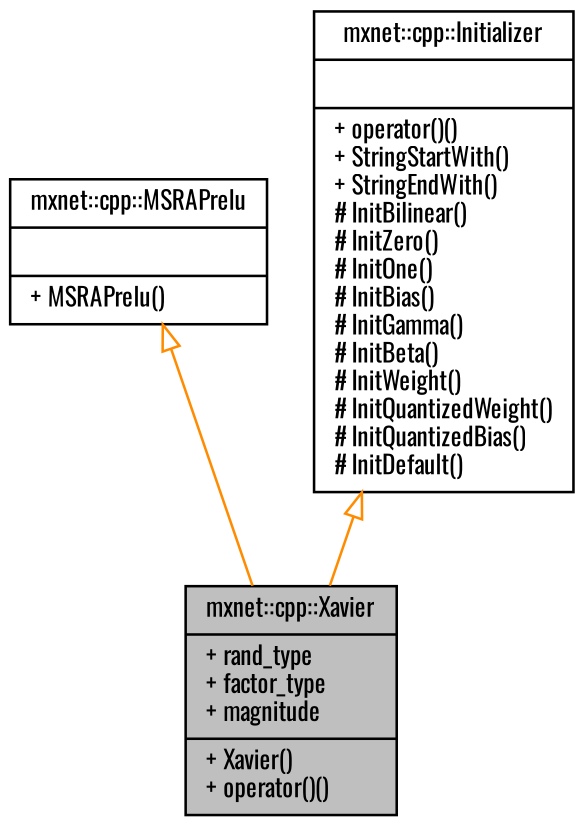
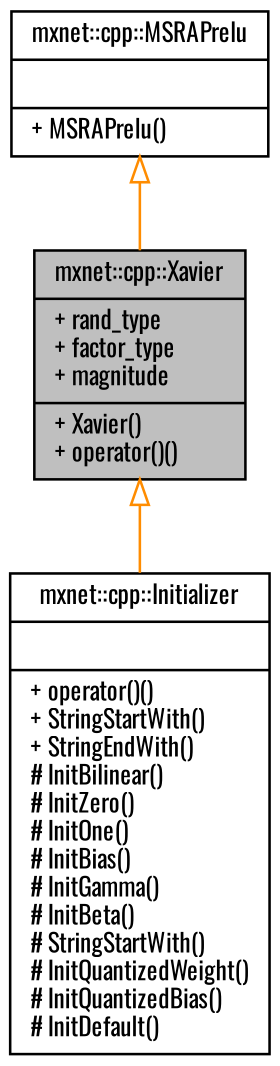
node "mxnet::cpp::Initializer": text "# InitWeight()" -> "# StringStartWith()"
edge "mxnet::cpp::Xavier" -> "mxnet::cpp::Initializer": reversed
